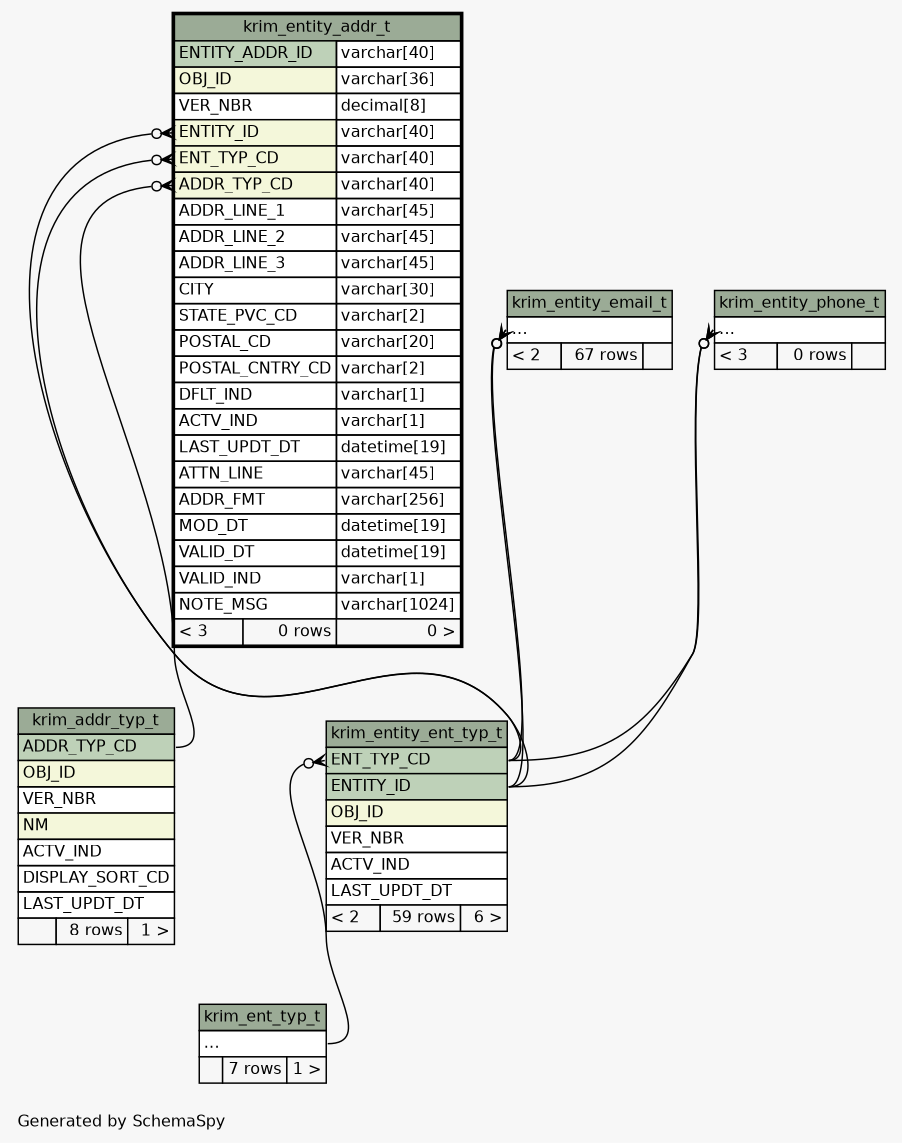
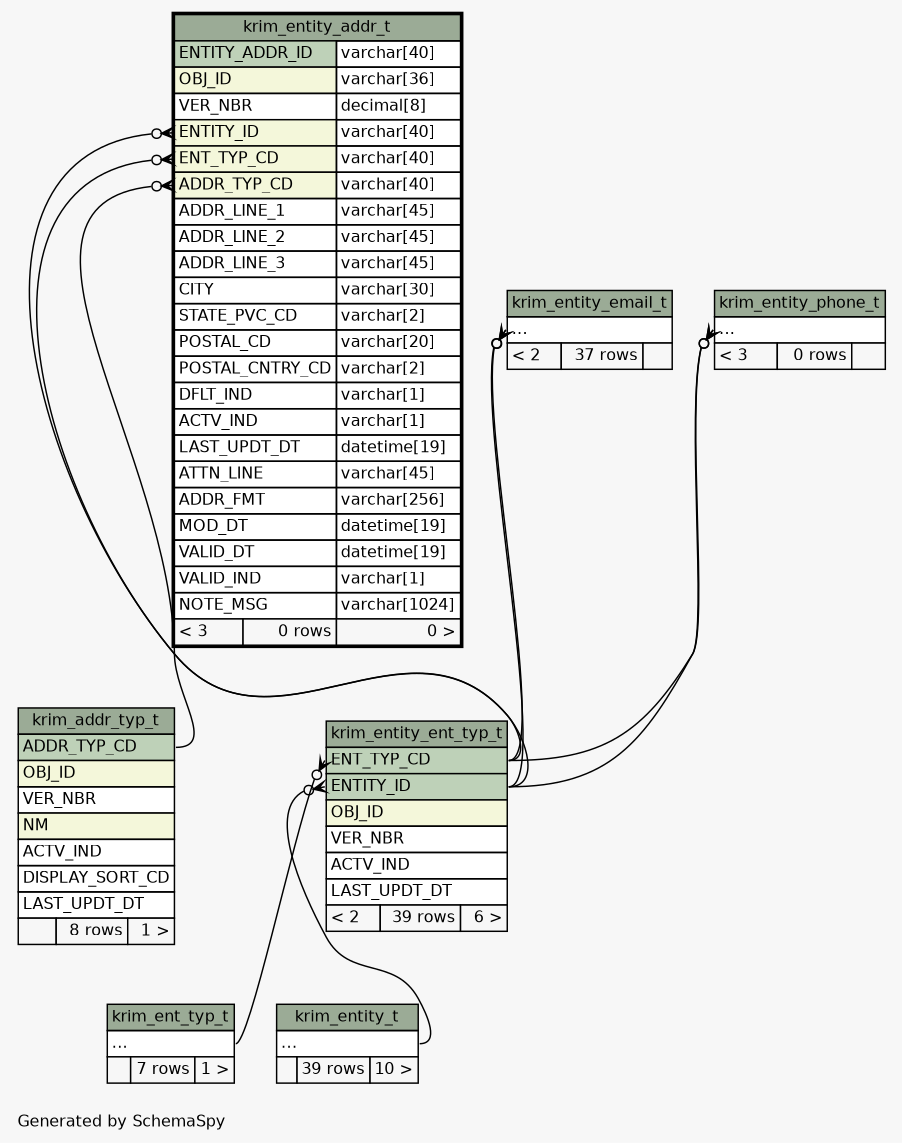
node "krim_entity_email_t": text "67 rows" -> "37 rows"
node "krim_entity_ent_typ_t": text "59 rows" -> "39 rows"
node "krim_entity_t": added
